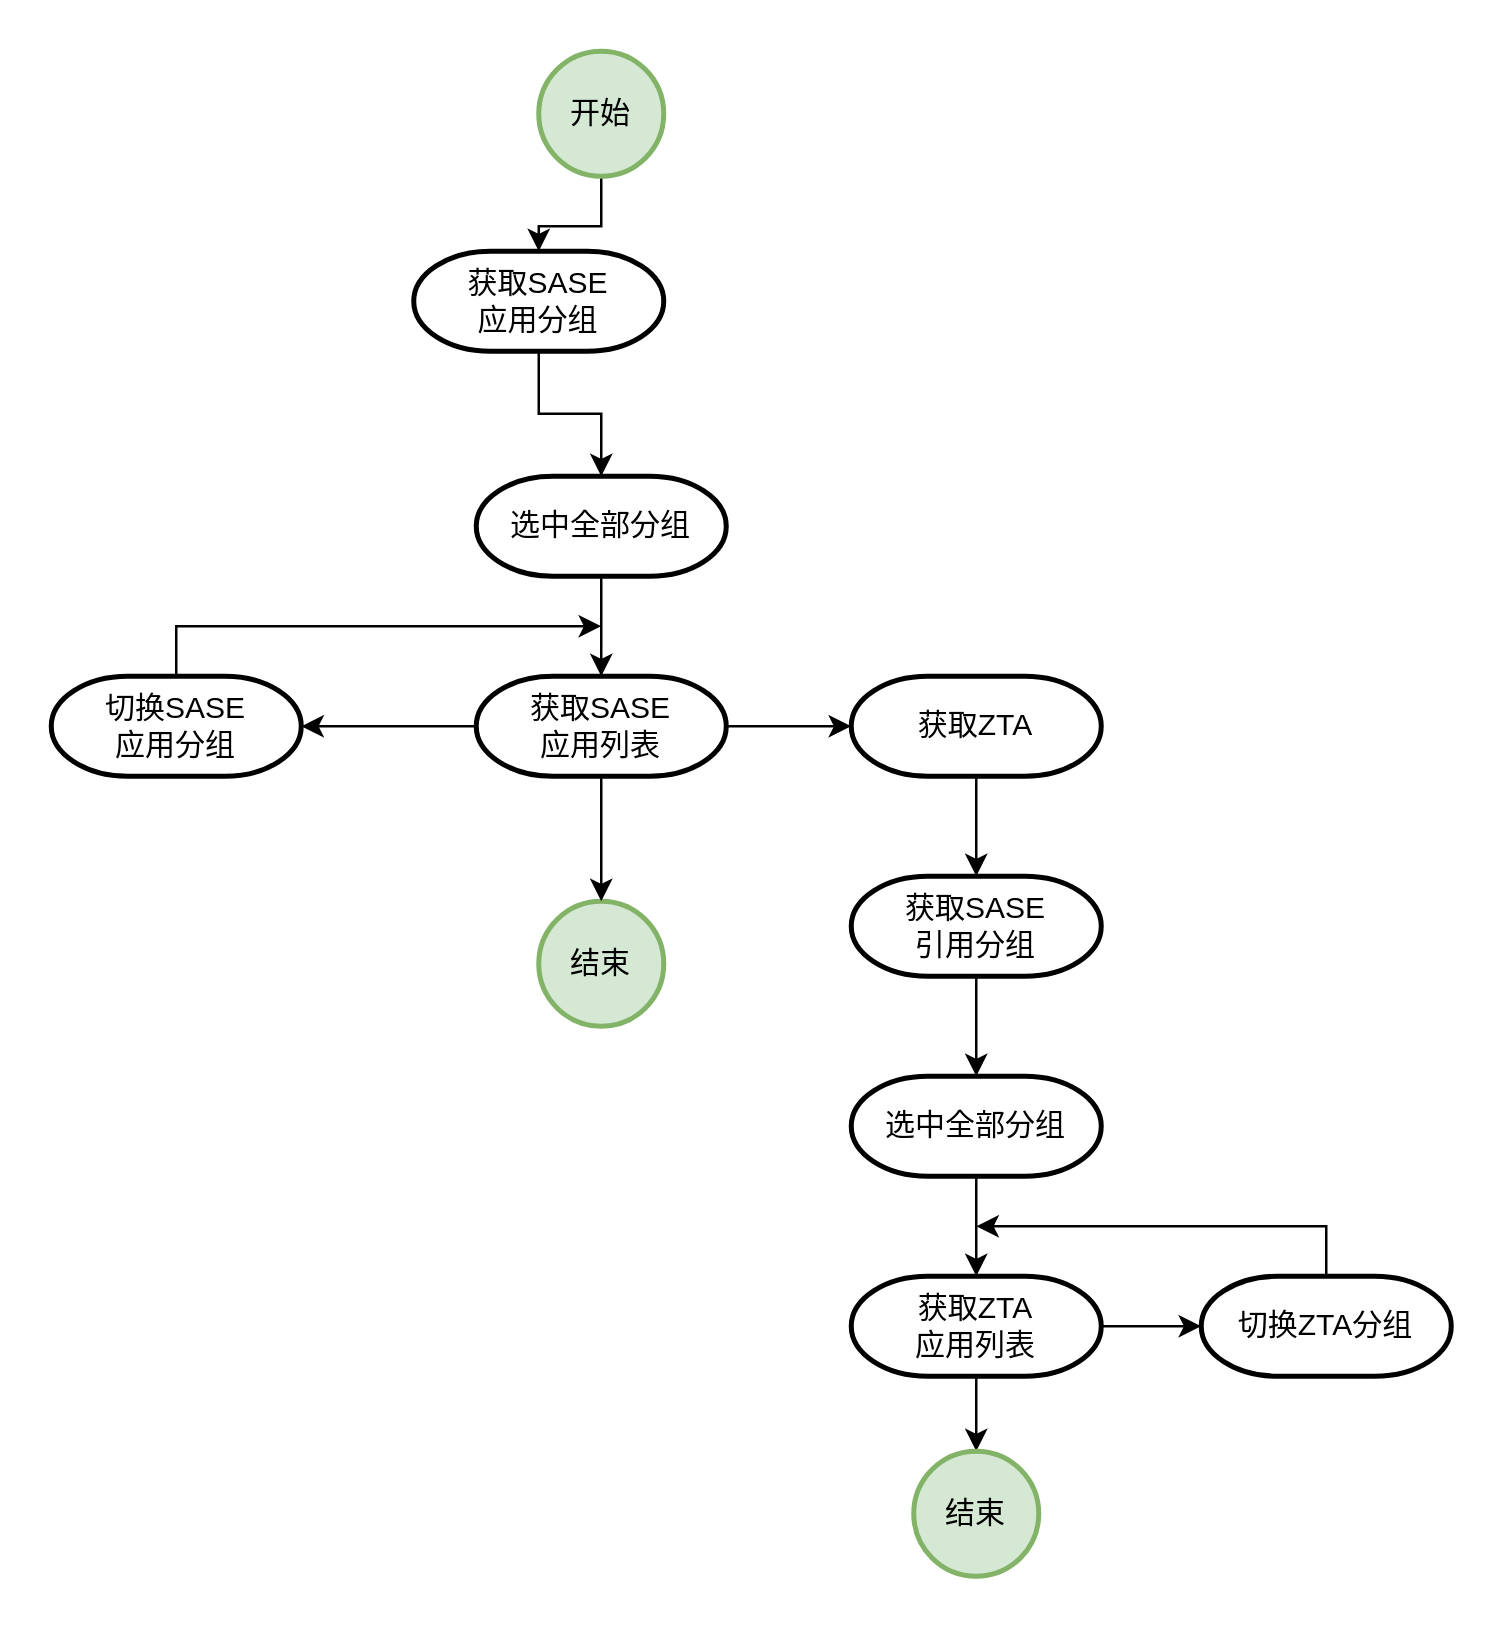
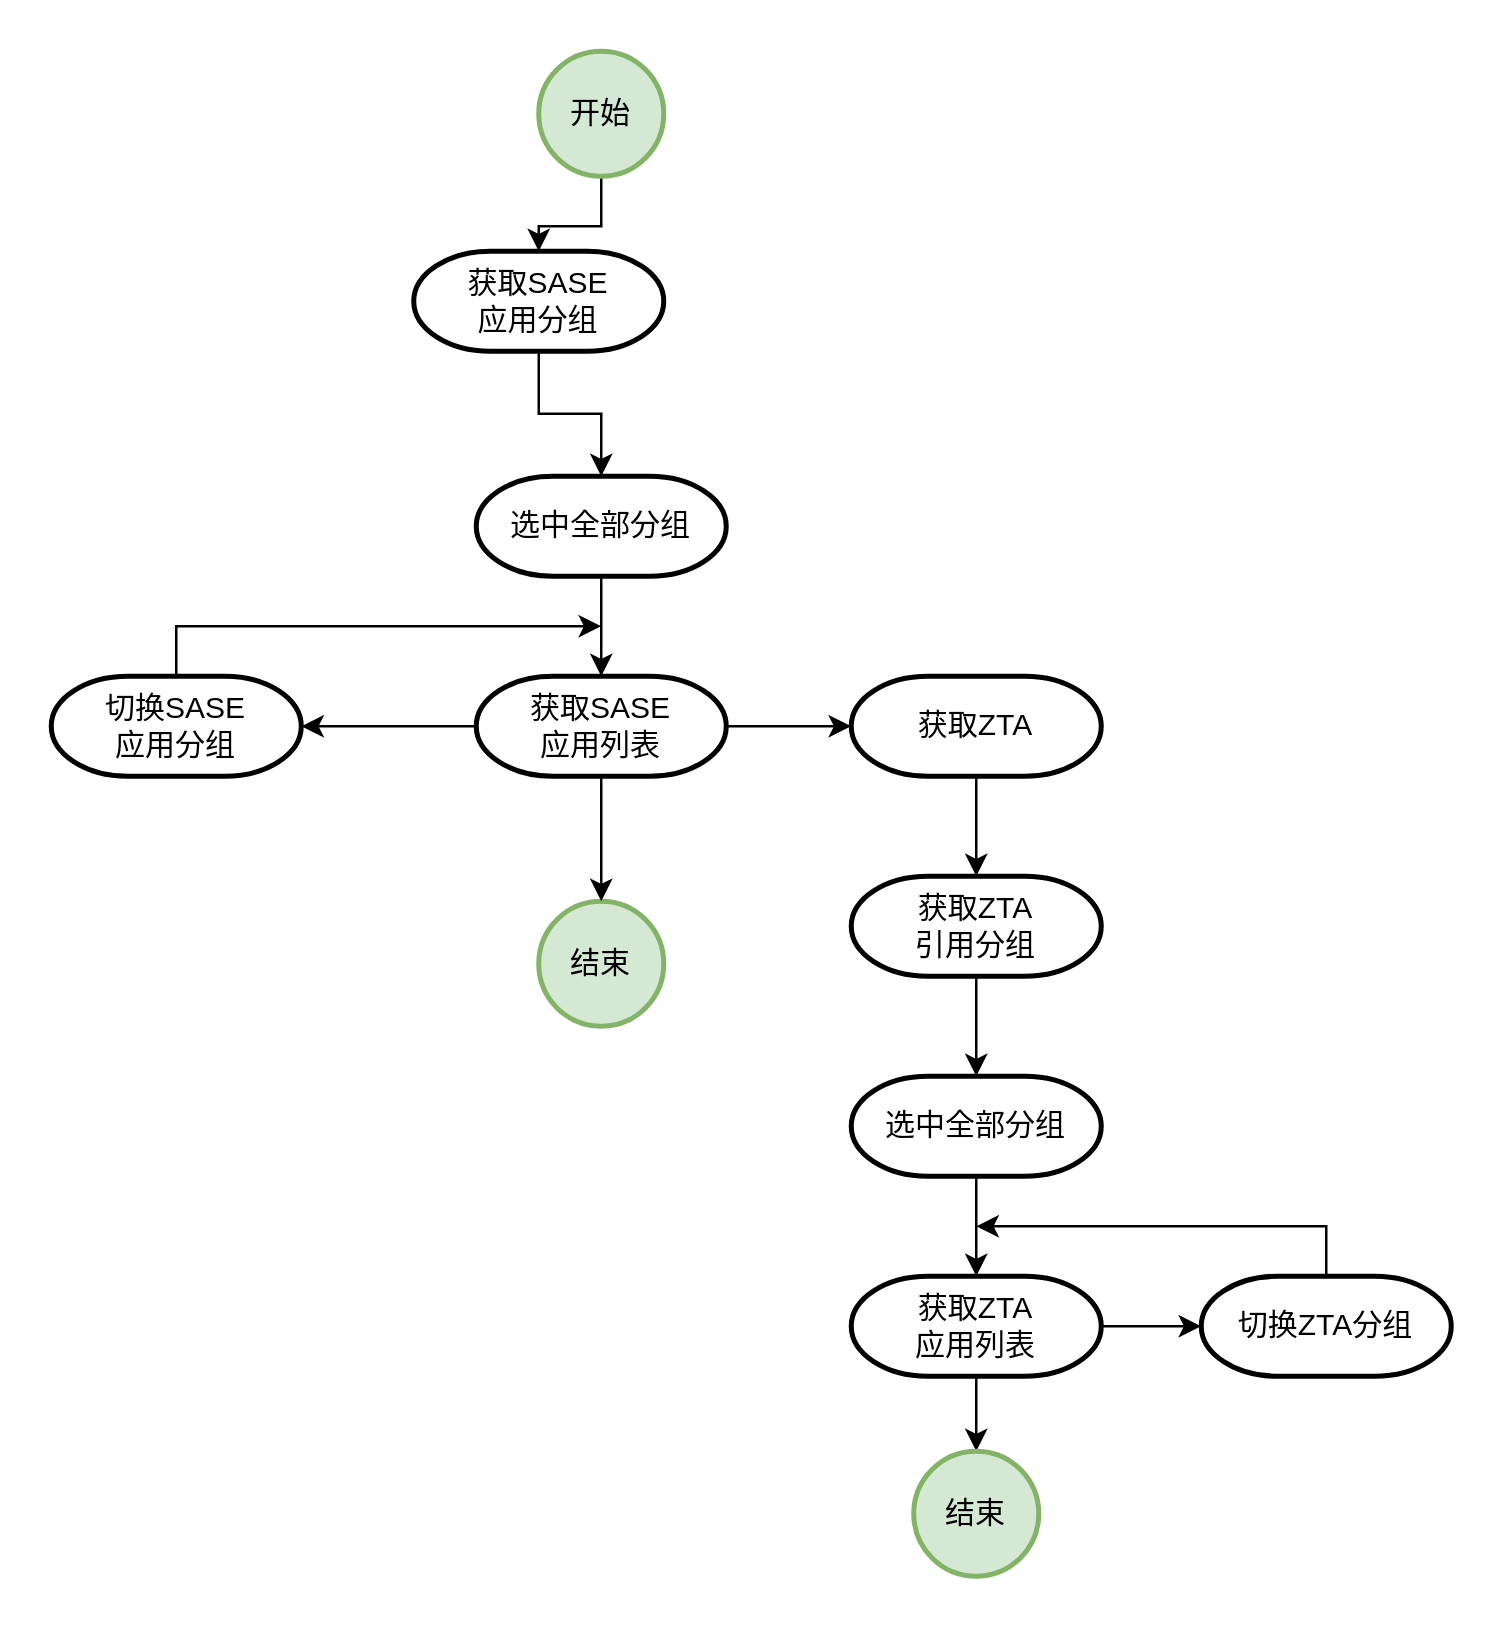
node "获取SASE 引用分组": label "获取SASE 引用分组" -> "获取ZTA 引用分组"
